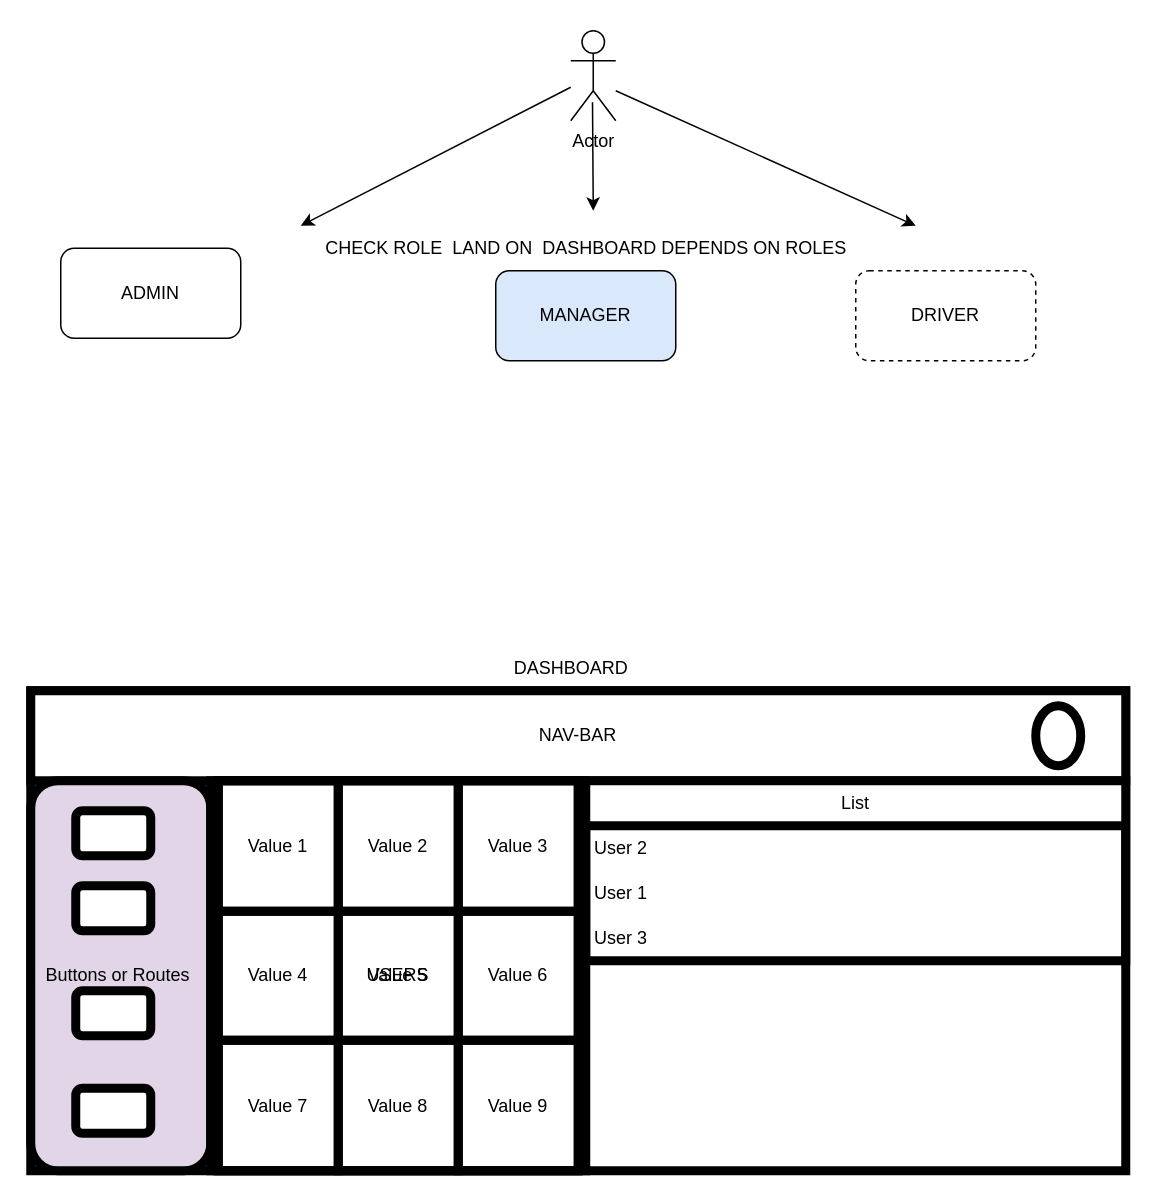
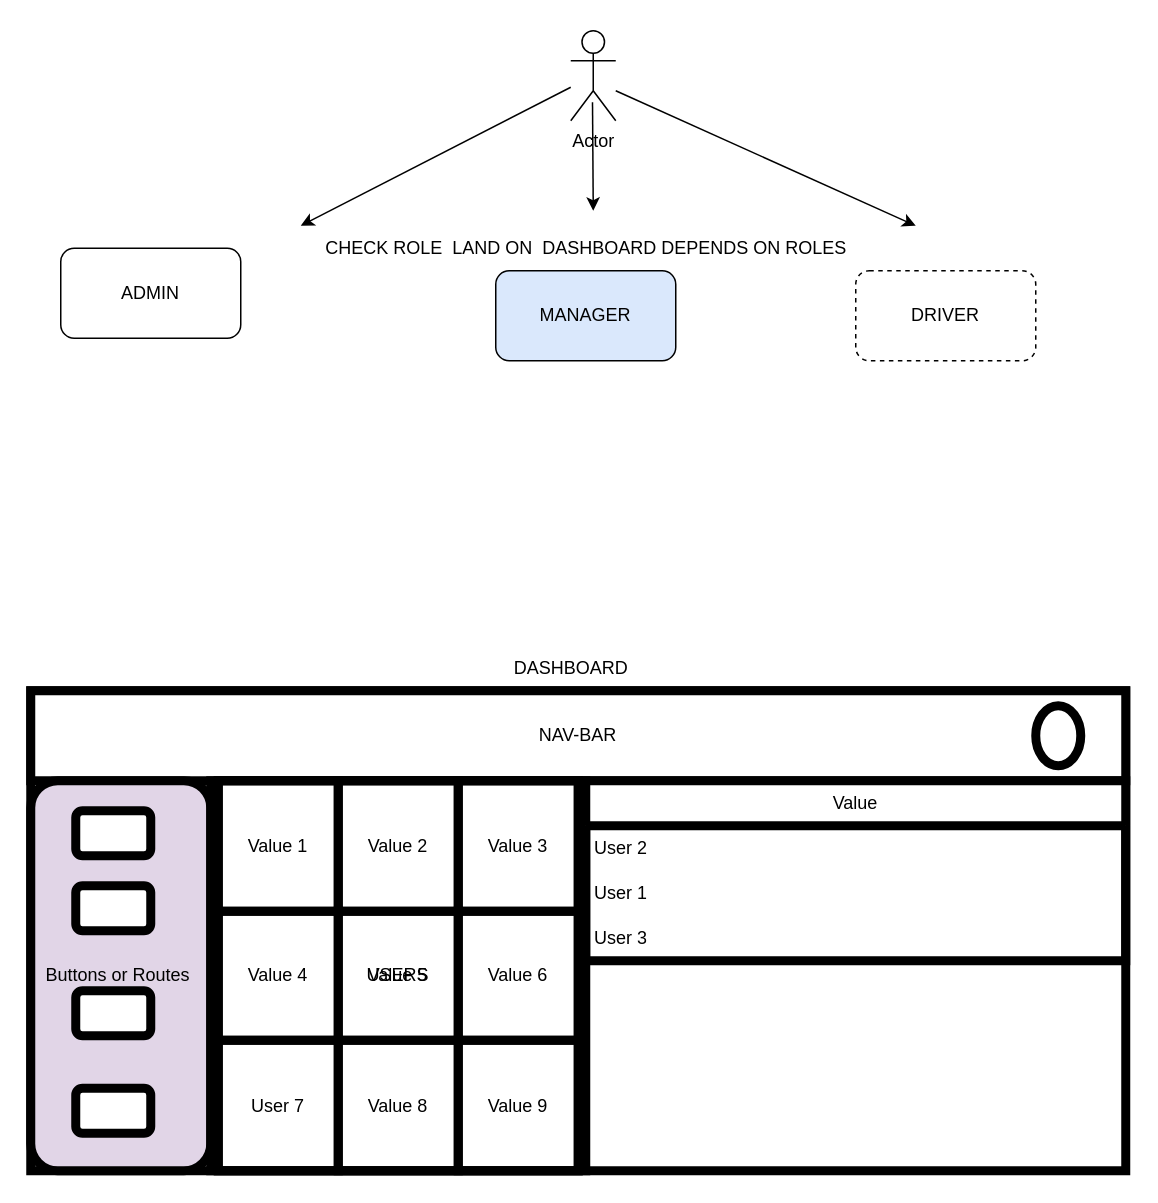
node "List": label "List" -> "Value"
node "Value 7": label "Value 7" -> "User 7"
